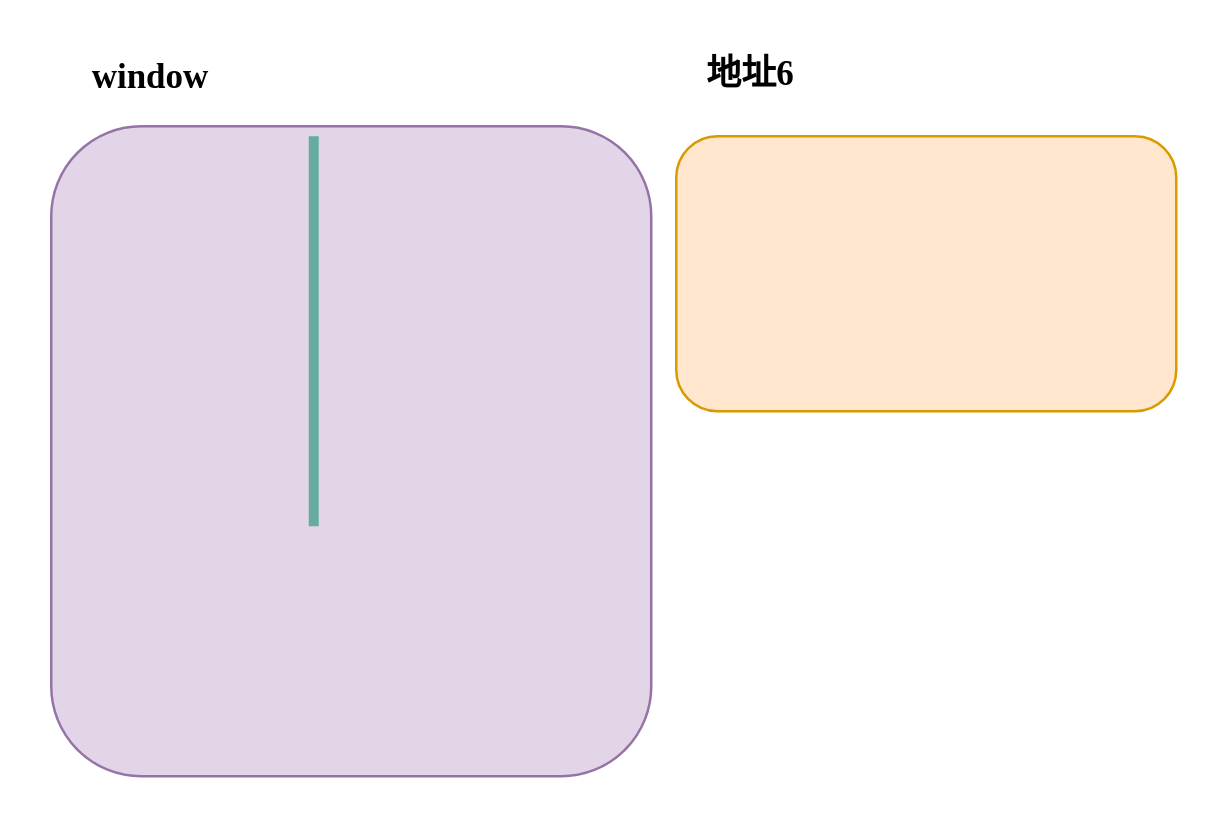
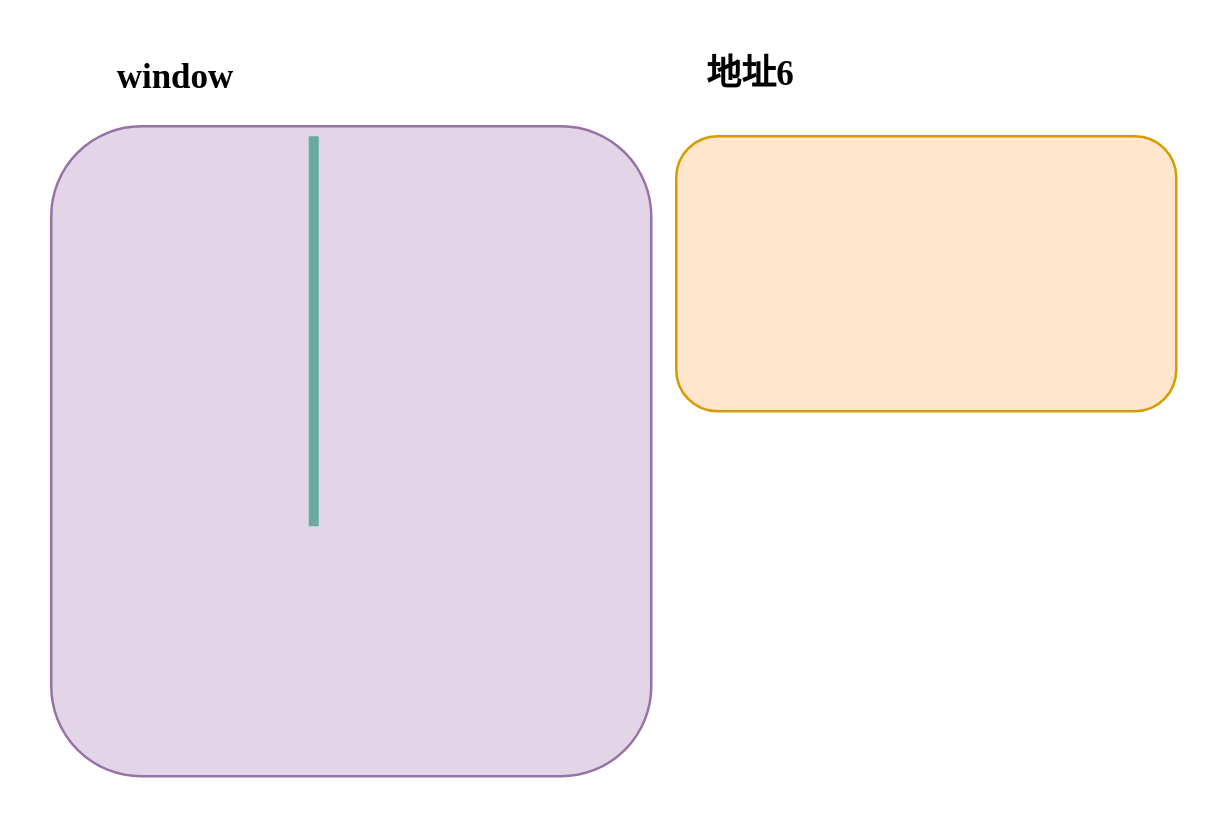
node "window": moved (151, 76) -> (176, 76)
